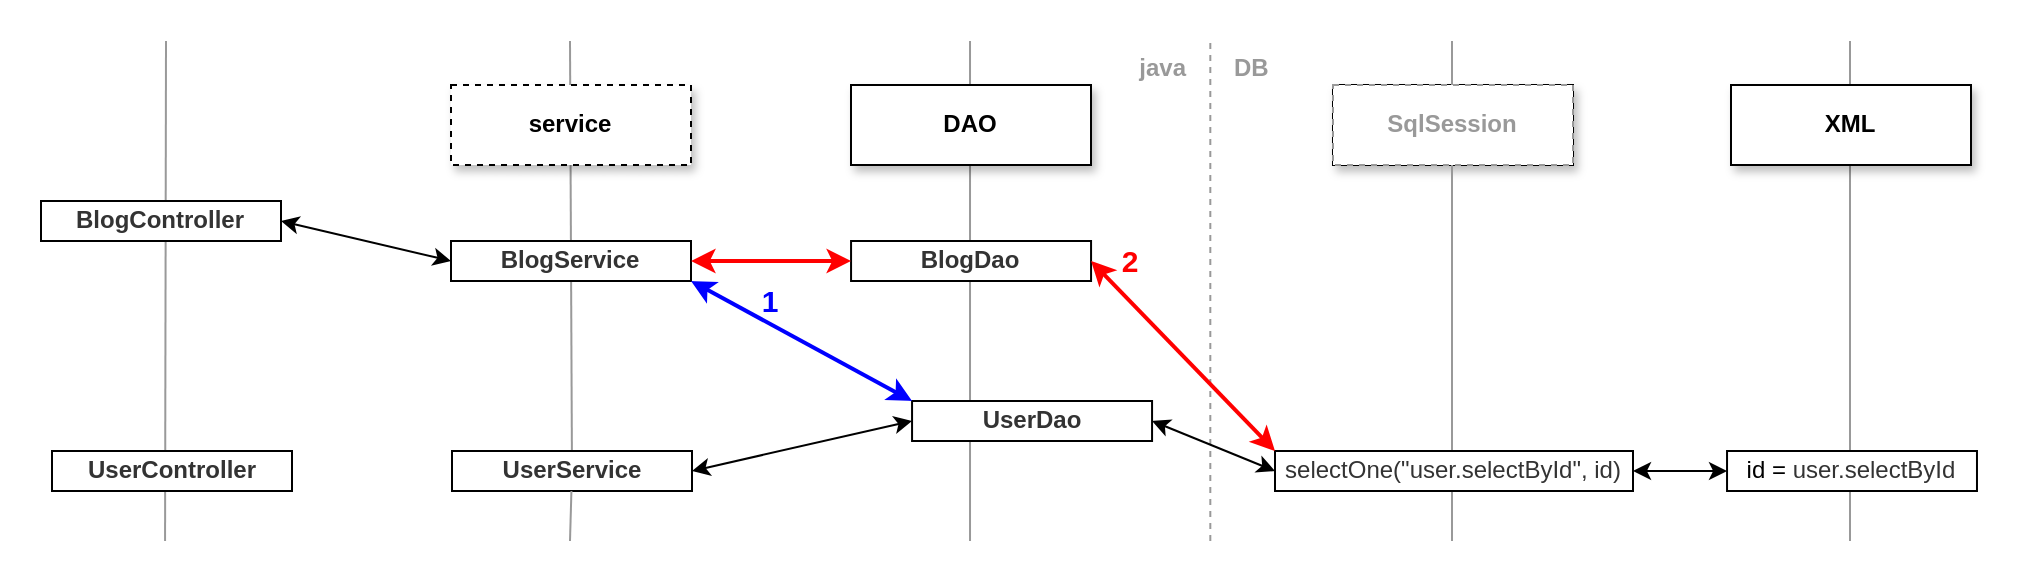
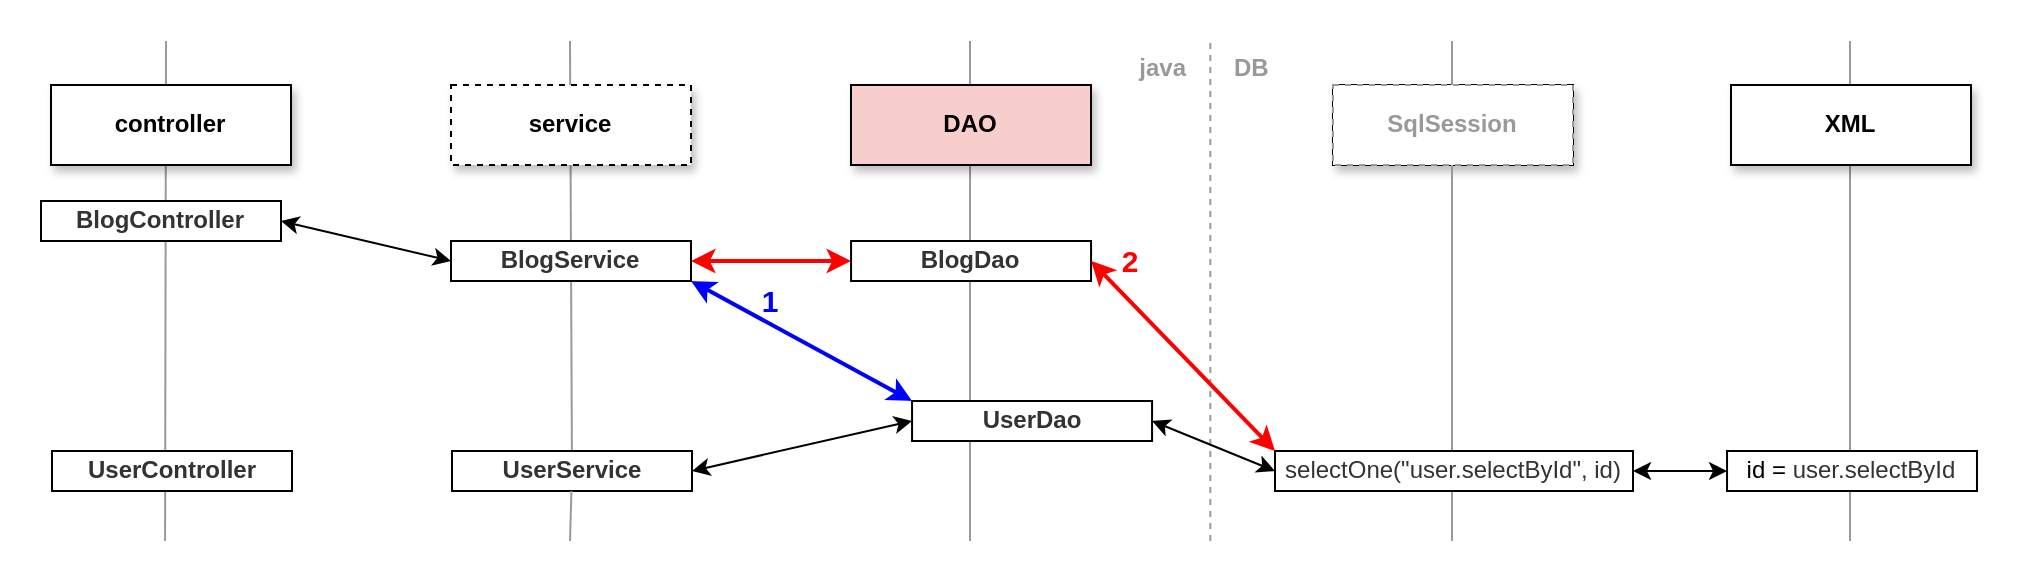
node "controller": added
node "DAO": fillcolor #ffffff -> #f8cecc
